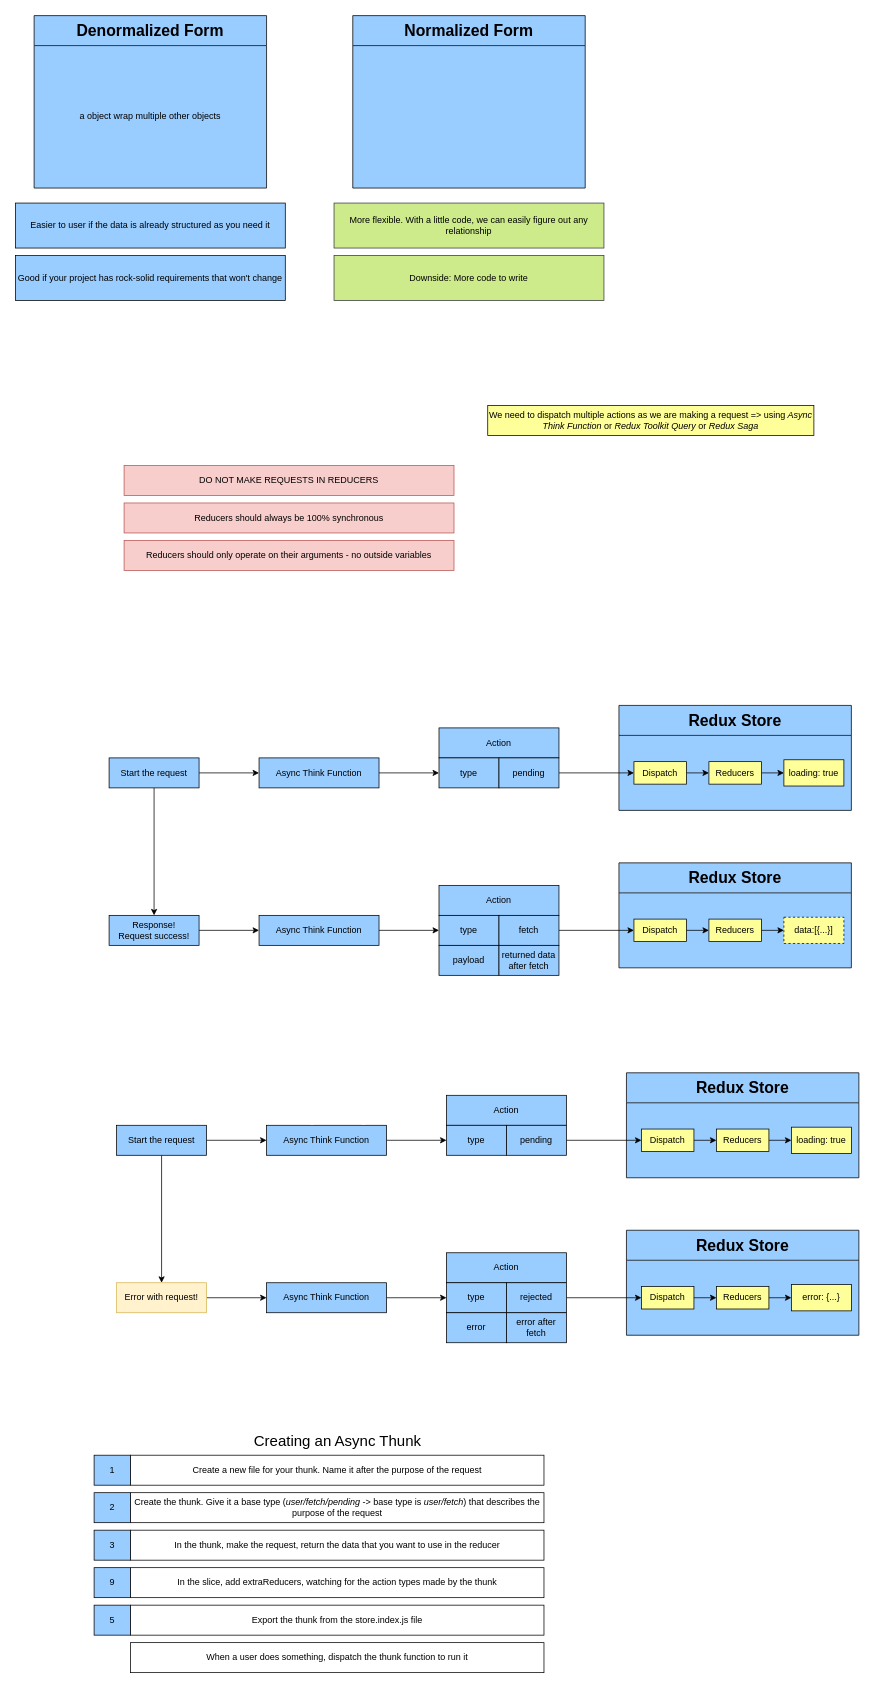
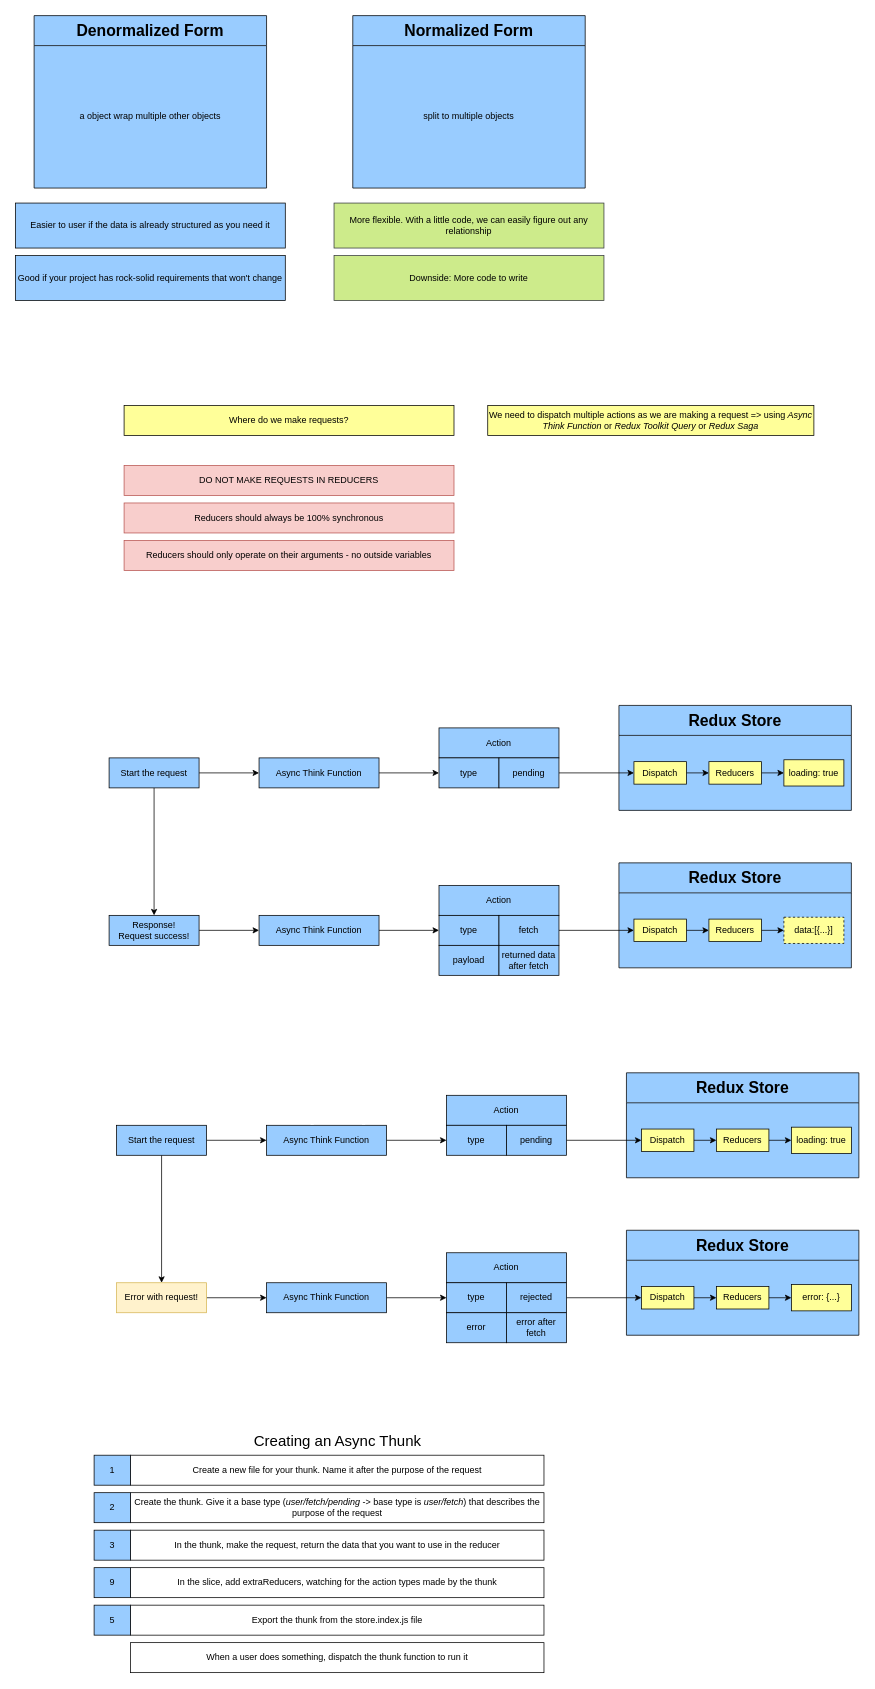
node "split to multiple objects": added
node "Where do we make requests?": added
